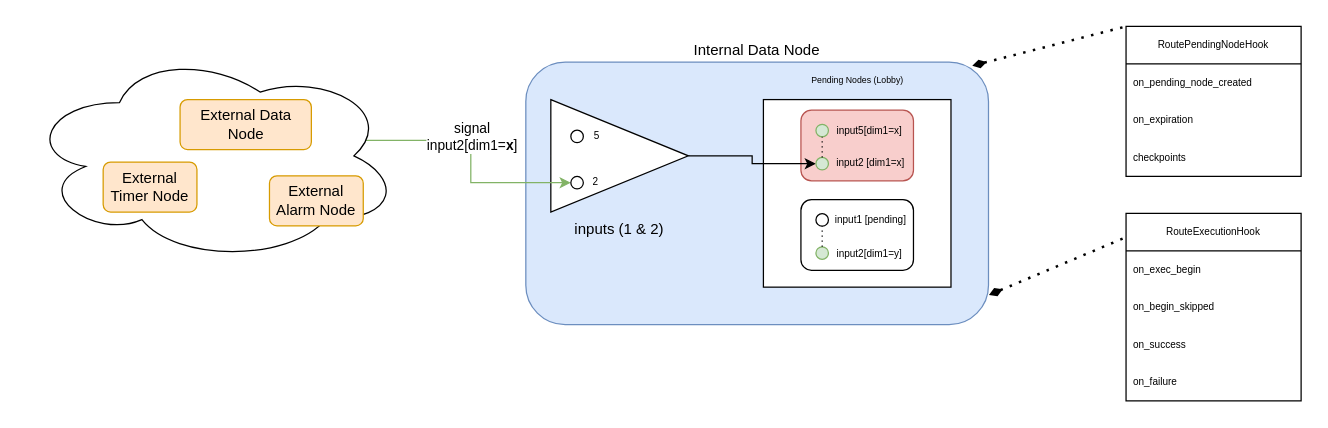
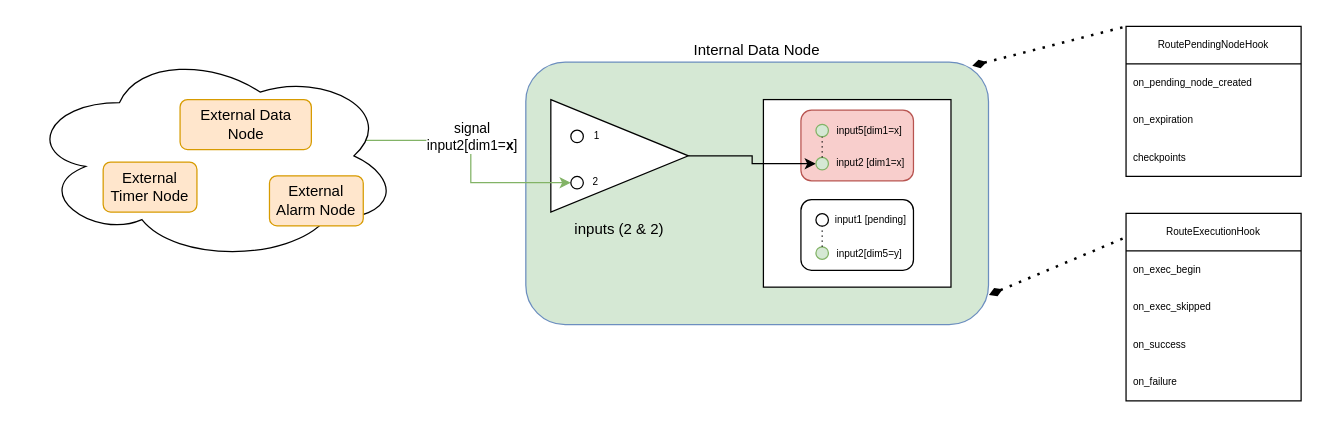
node "Pending Nodes (Lobby)": removed
node "5": label "5" -> "1"
node "Internal Data Node": fillcolor #dae8fc -> #d5e8d4
node "inputs (1 & 2)": label "inputs (1 & 2)" -> "inputs (2 & 2)"
node "input2[dim1=y]": label "input2[dim1=y]" -> "input2[dim5=y]"
node "on_begin_skipped": label "on_begin_skipped" -> "on_exec_skipped"
